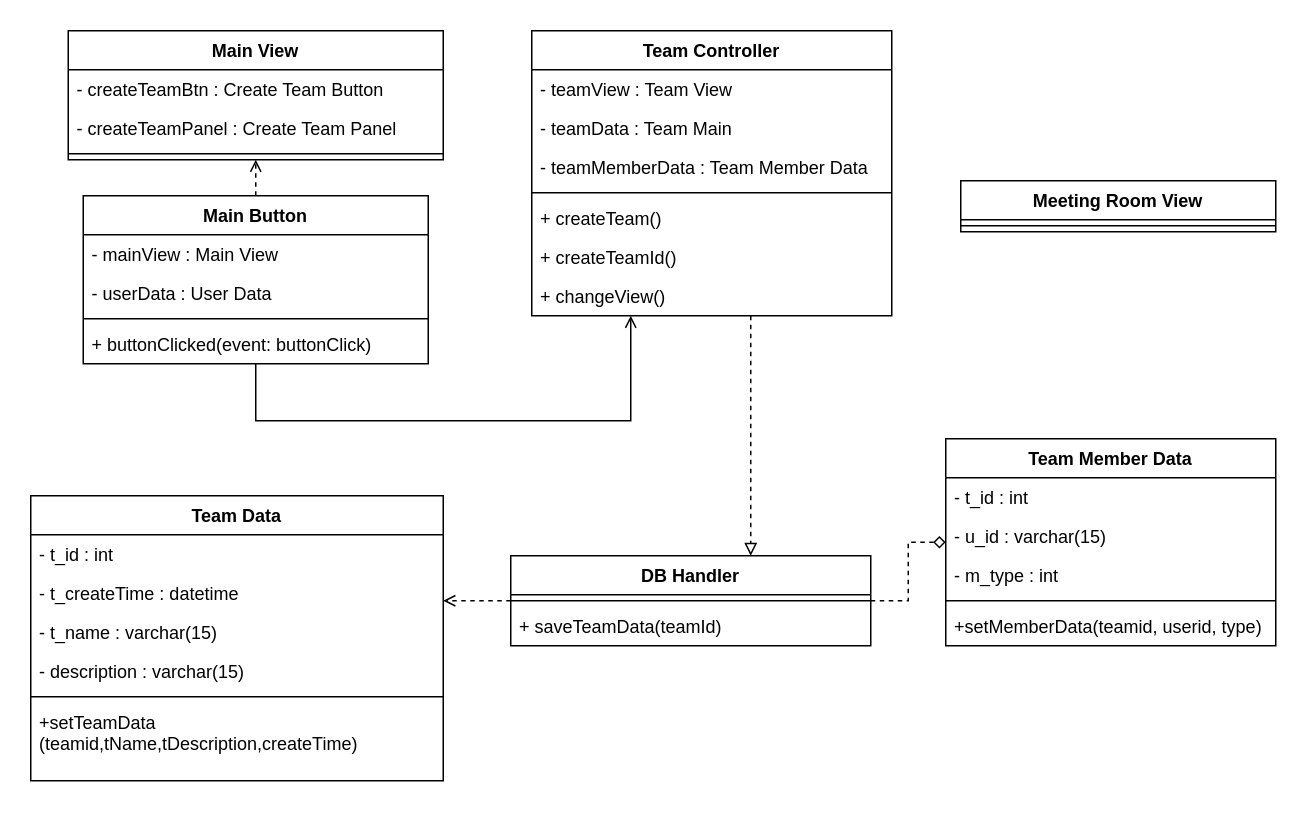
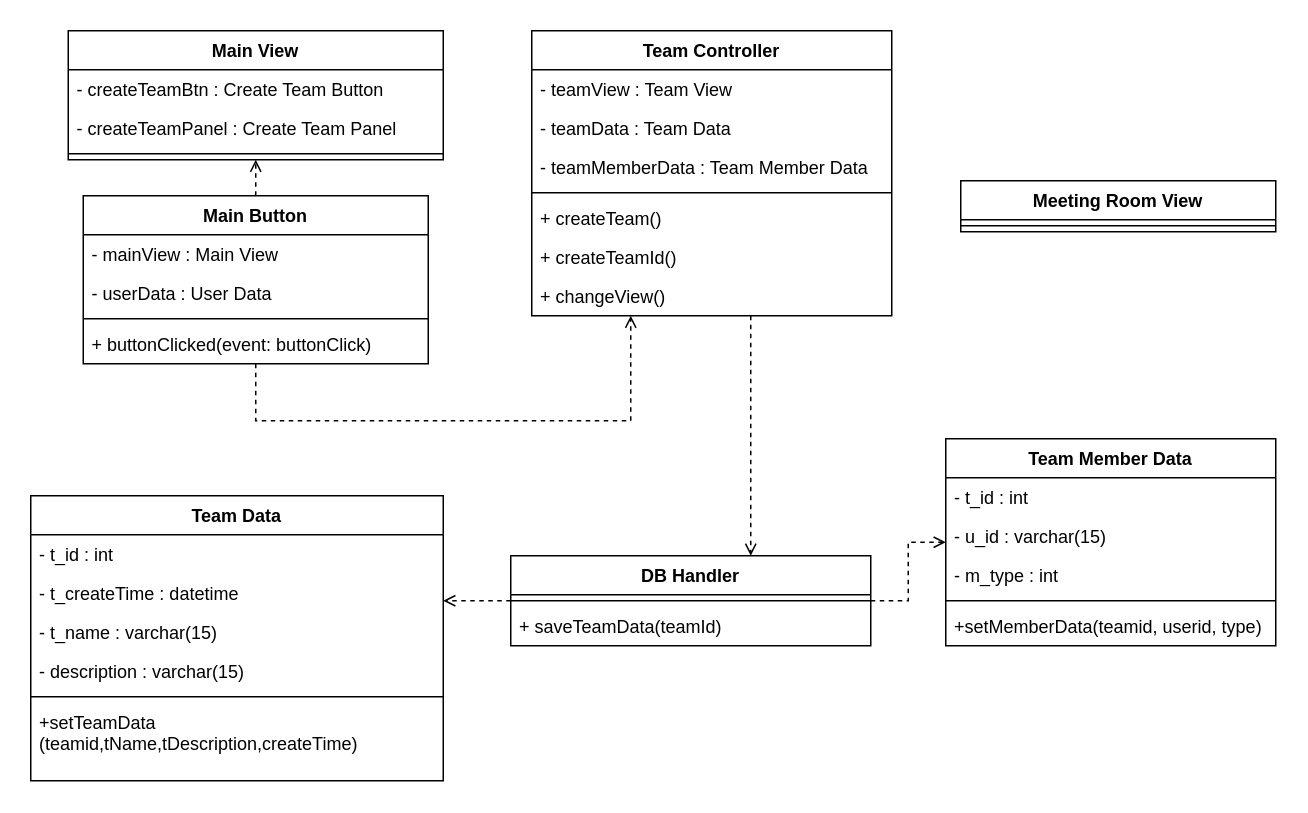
node "- teamData : Team Main": label "- teamData : Team Main" -> "- teamData : Team Data"
edge "Main Button" -> "Team Controller": style solid -> dashed
edge "Team Controller" -> "DB Handler": arrowhead block -> open
edge "DB Handler" -> "Team Member Data": arrowhead diamond -> open
